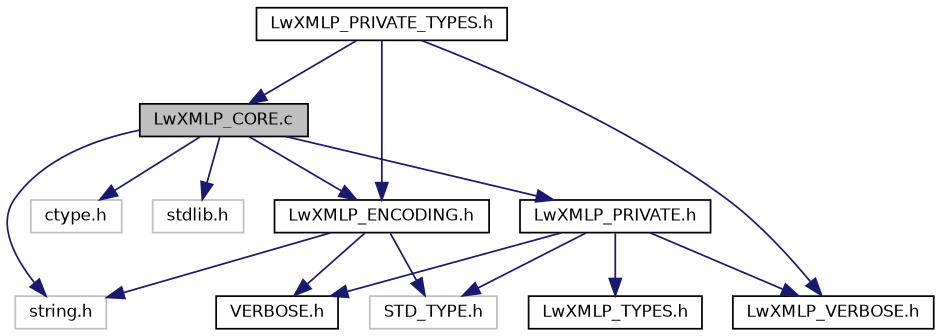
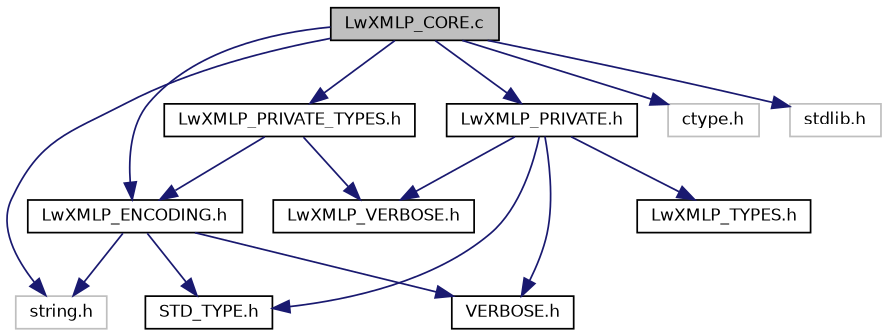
edge "LwXMLP_PRIVATE_TYPES.h" -> "LwXMLP_CORE.c": reversed
node "STD_TYPE.h": color grey75 -> black
